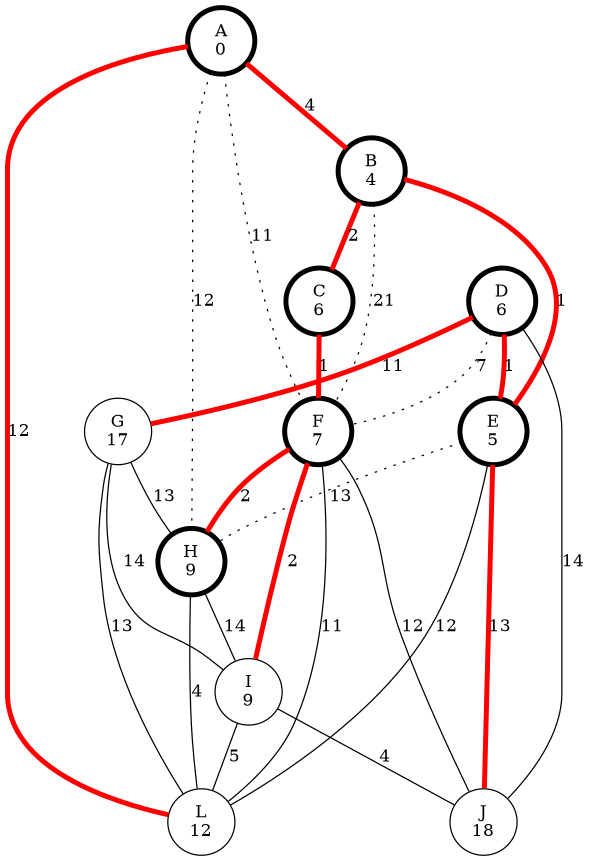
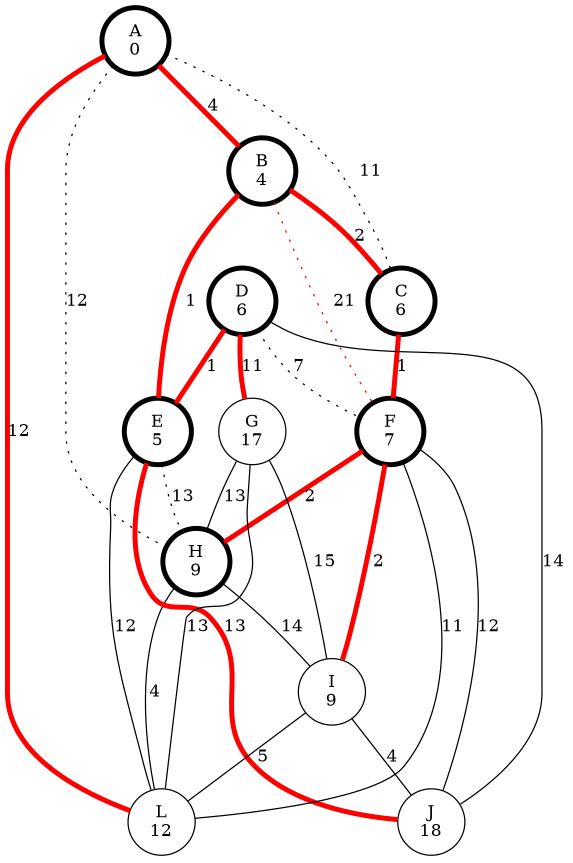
edge "A 0" -- "F 7": now "A 0" -- "C 6"
edge "B 4" -- "F 7": color black -> red
edge "G 17" -- "I 9": label "14" -> "15"
